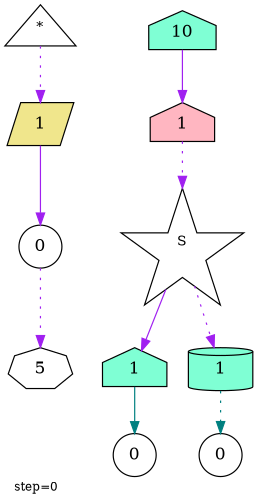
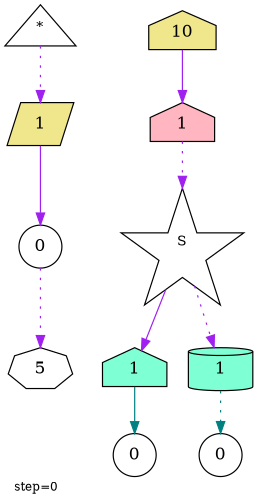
node "10": fillcolor aquamarine -> khaki
